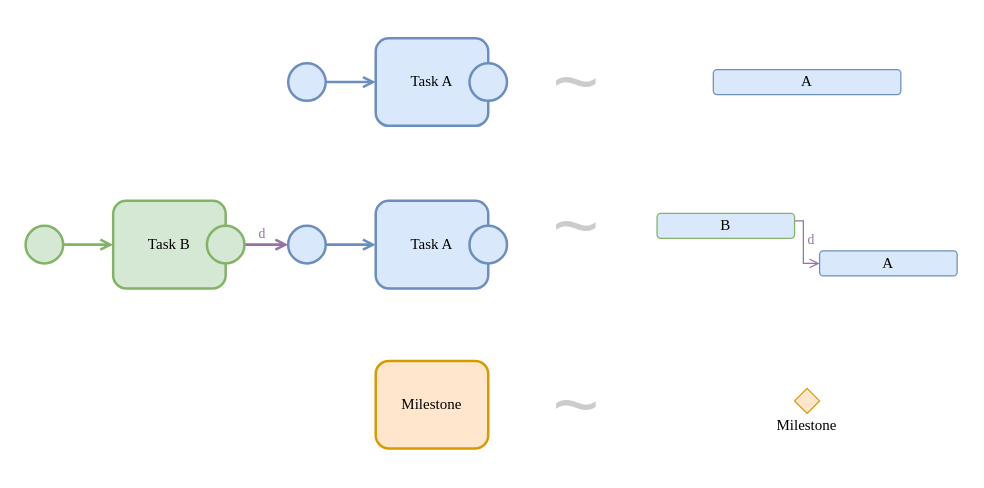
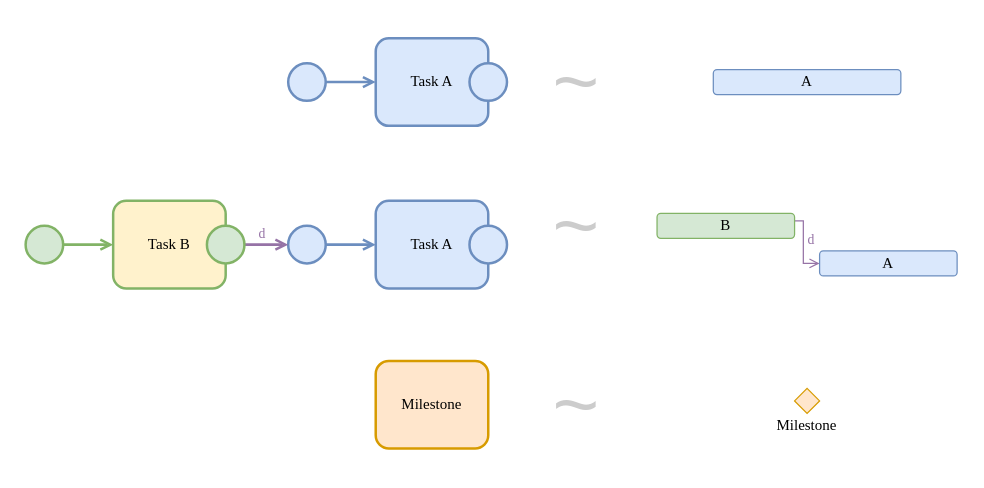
node "B": fillcolor #dae8fc -> #d5e8d4
node "Task B": fillcolor #d5e8d4 -> #fff2cc
